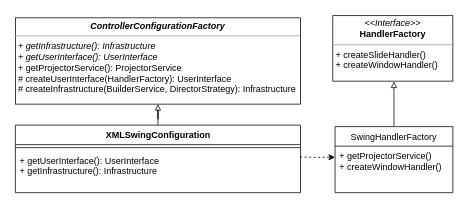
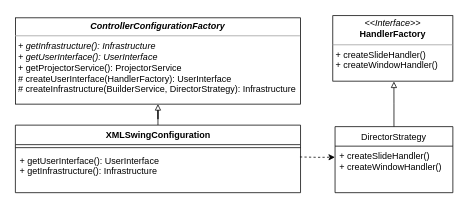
node "SwingHandlerFactory": label "SwingHandlerFactory" -> "DirectorStrategy"
node "+ getProjectorService() + createWindowHandler()": label "+ getProjectorService() + createWindowHandler()" -> "+ createSlideHandler() + createWindowHandler()"
